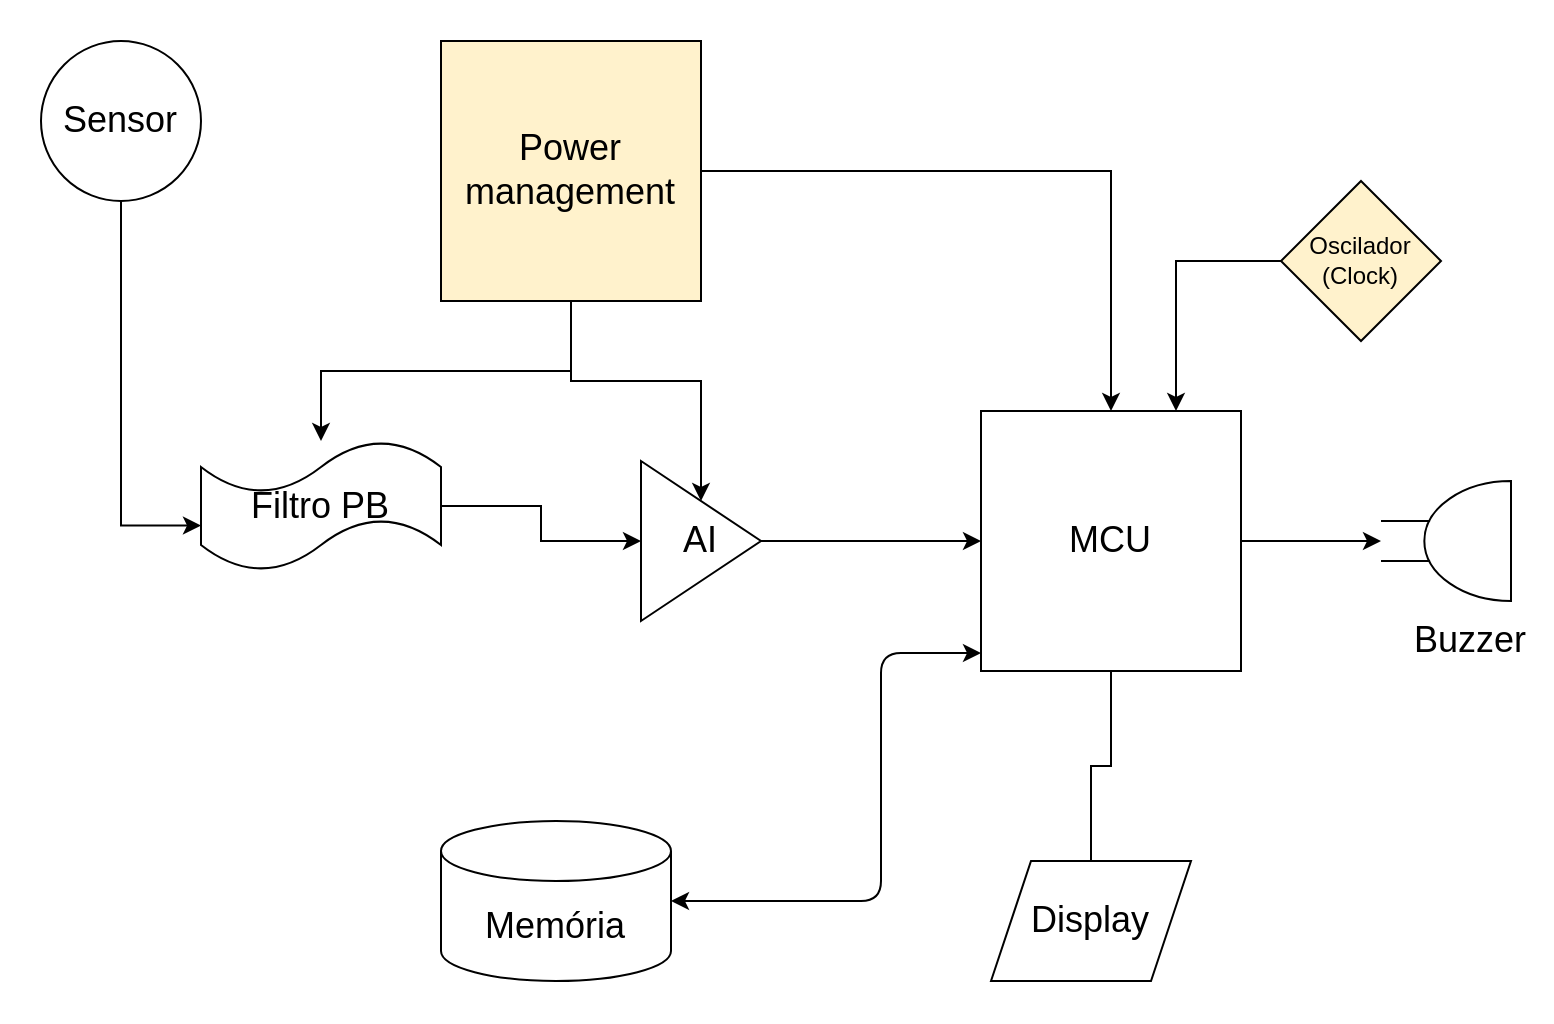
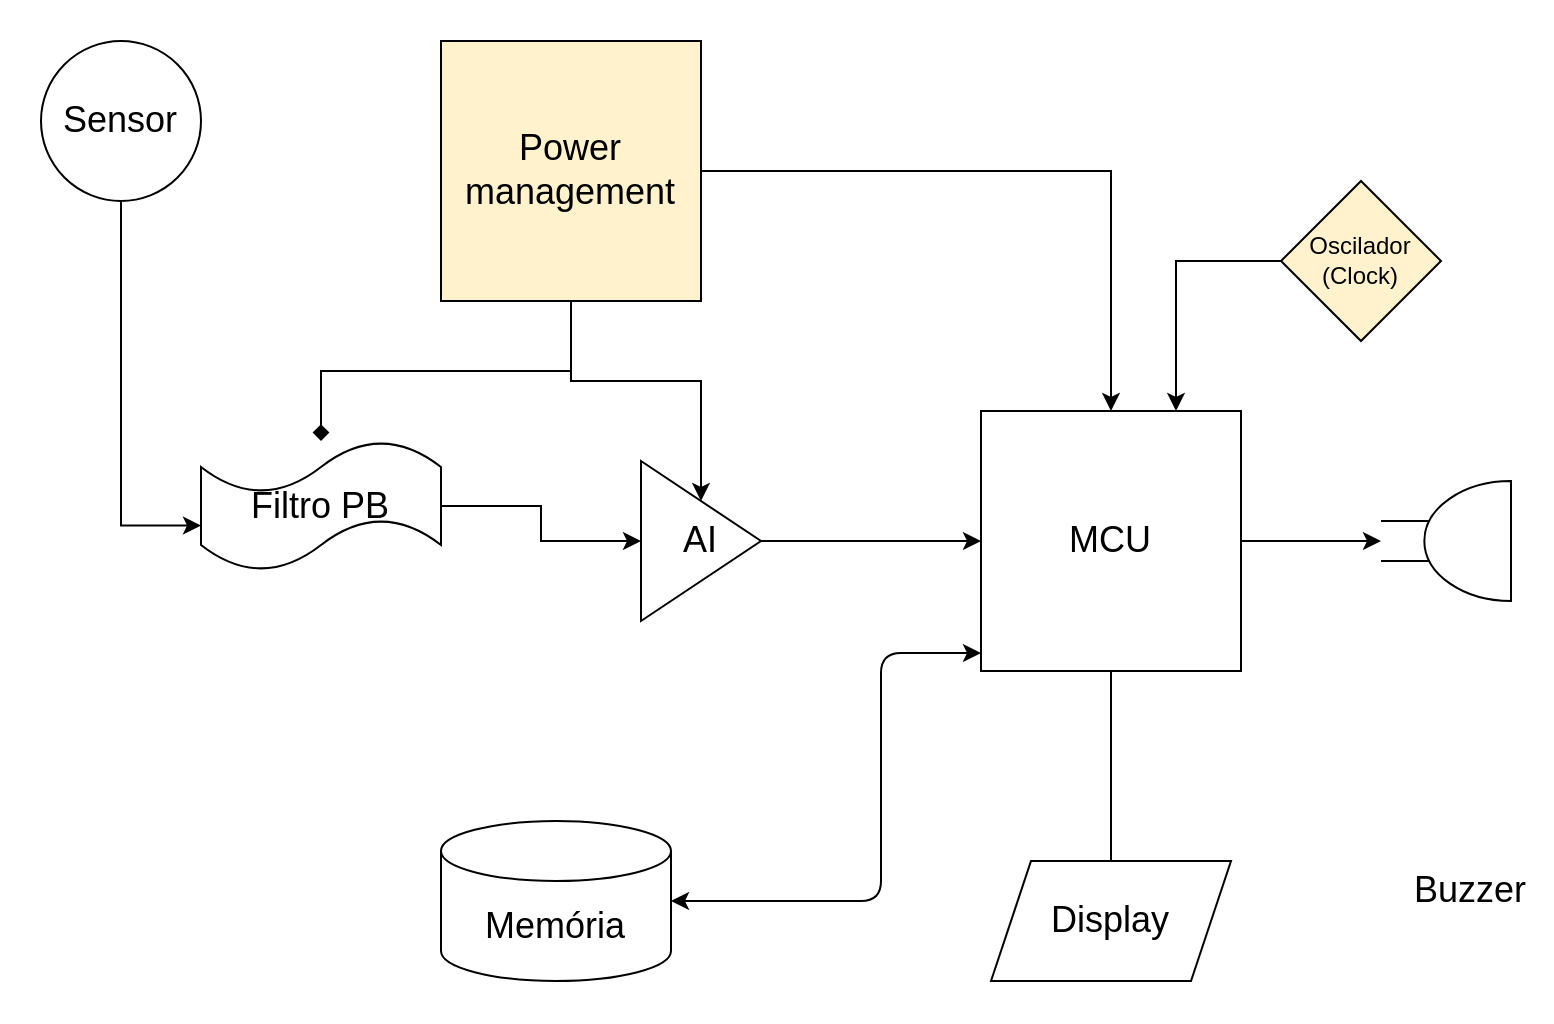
edge "Power management" -> "Filtro PB": arrowhead classic -> diamond
node "Buzzer": moved (1471, 641) -> (1471, 891)
node "Display": size 200x120 -> 240x120
